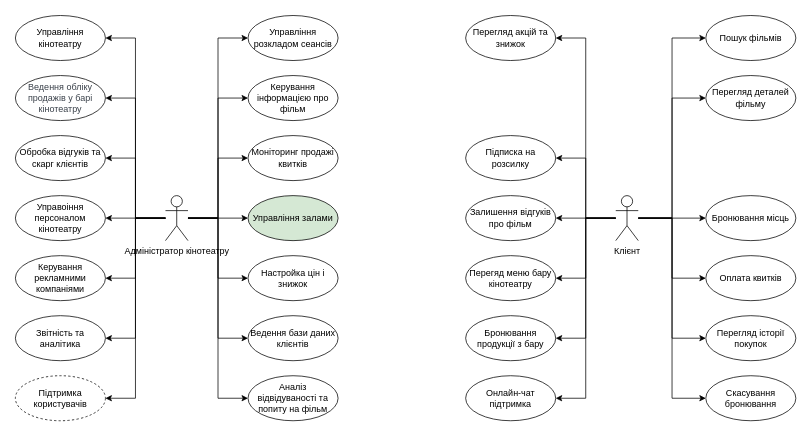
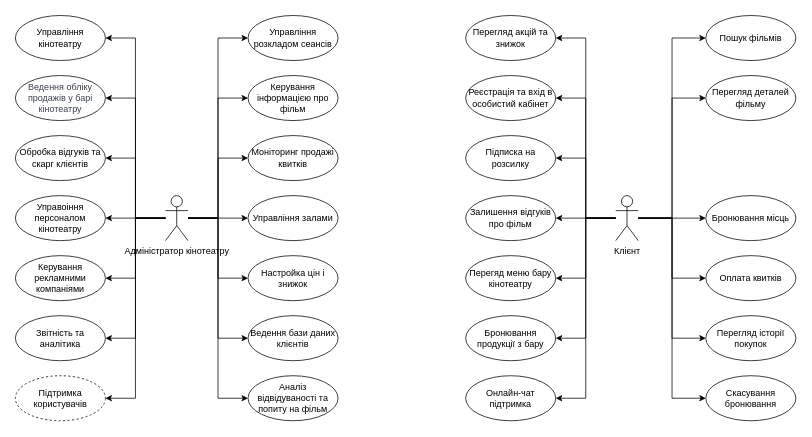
node "Реєстрація та вхід в особистий кабінет": added
edge "Клієнт" -> "Реєстрація та вхід в особистий кабінет": added
node "Управління залами": fillcolor #d5e8d4 -> #ffffff
